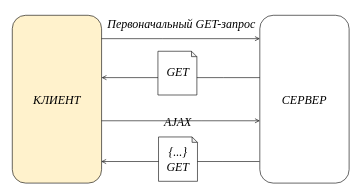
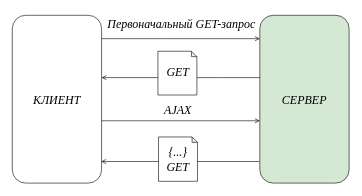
node "КЛИЕНТ": fillcolor #fff2cc -> #ffffff
node "СЕРВЕР": fillcolor #ffffff -> #d5e8d4
node "AJAX": moved (178, 122) -> (178, 110)
